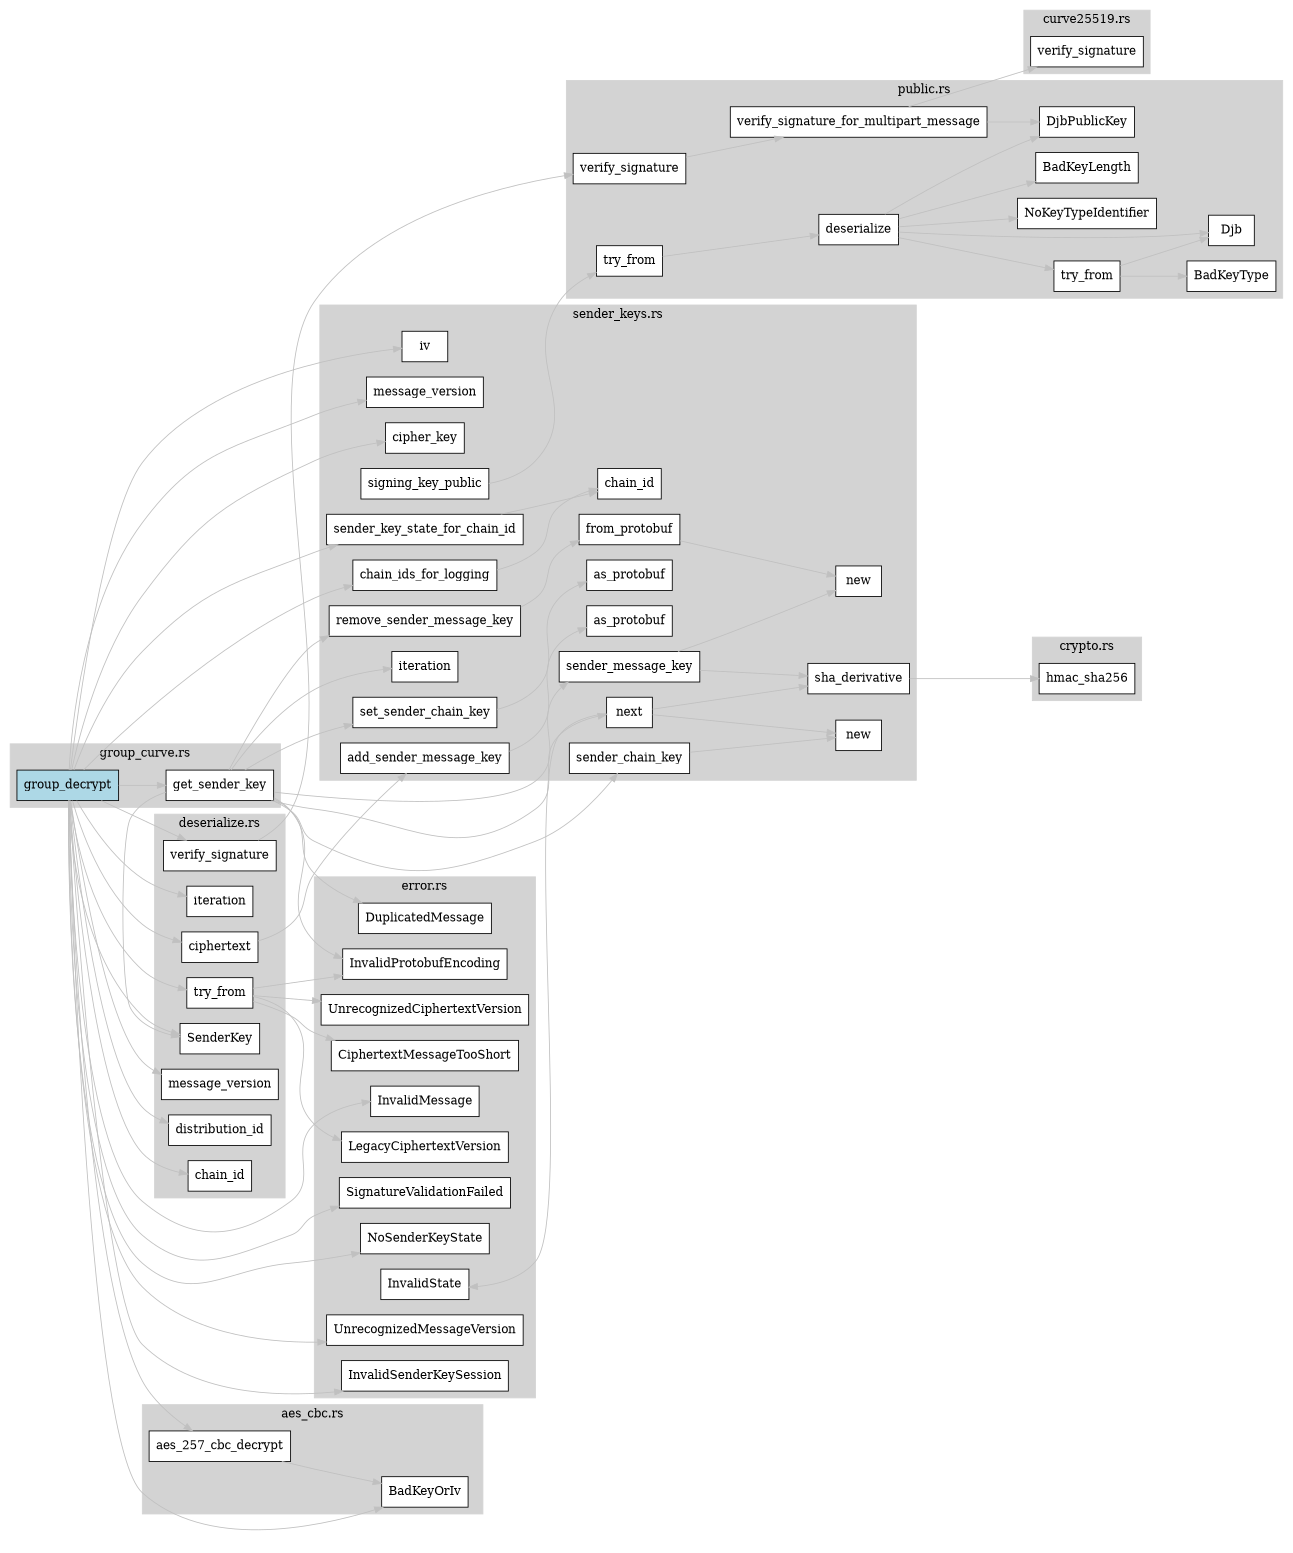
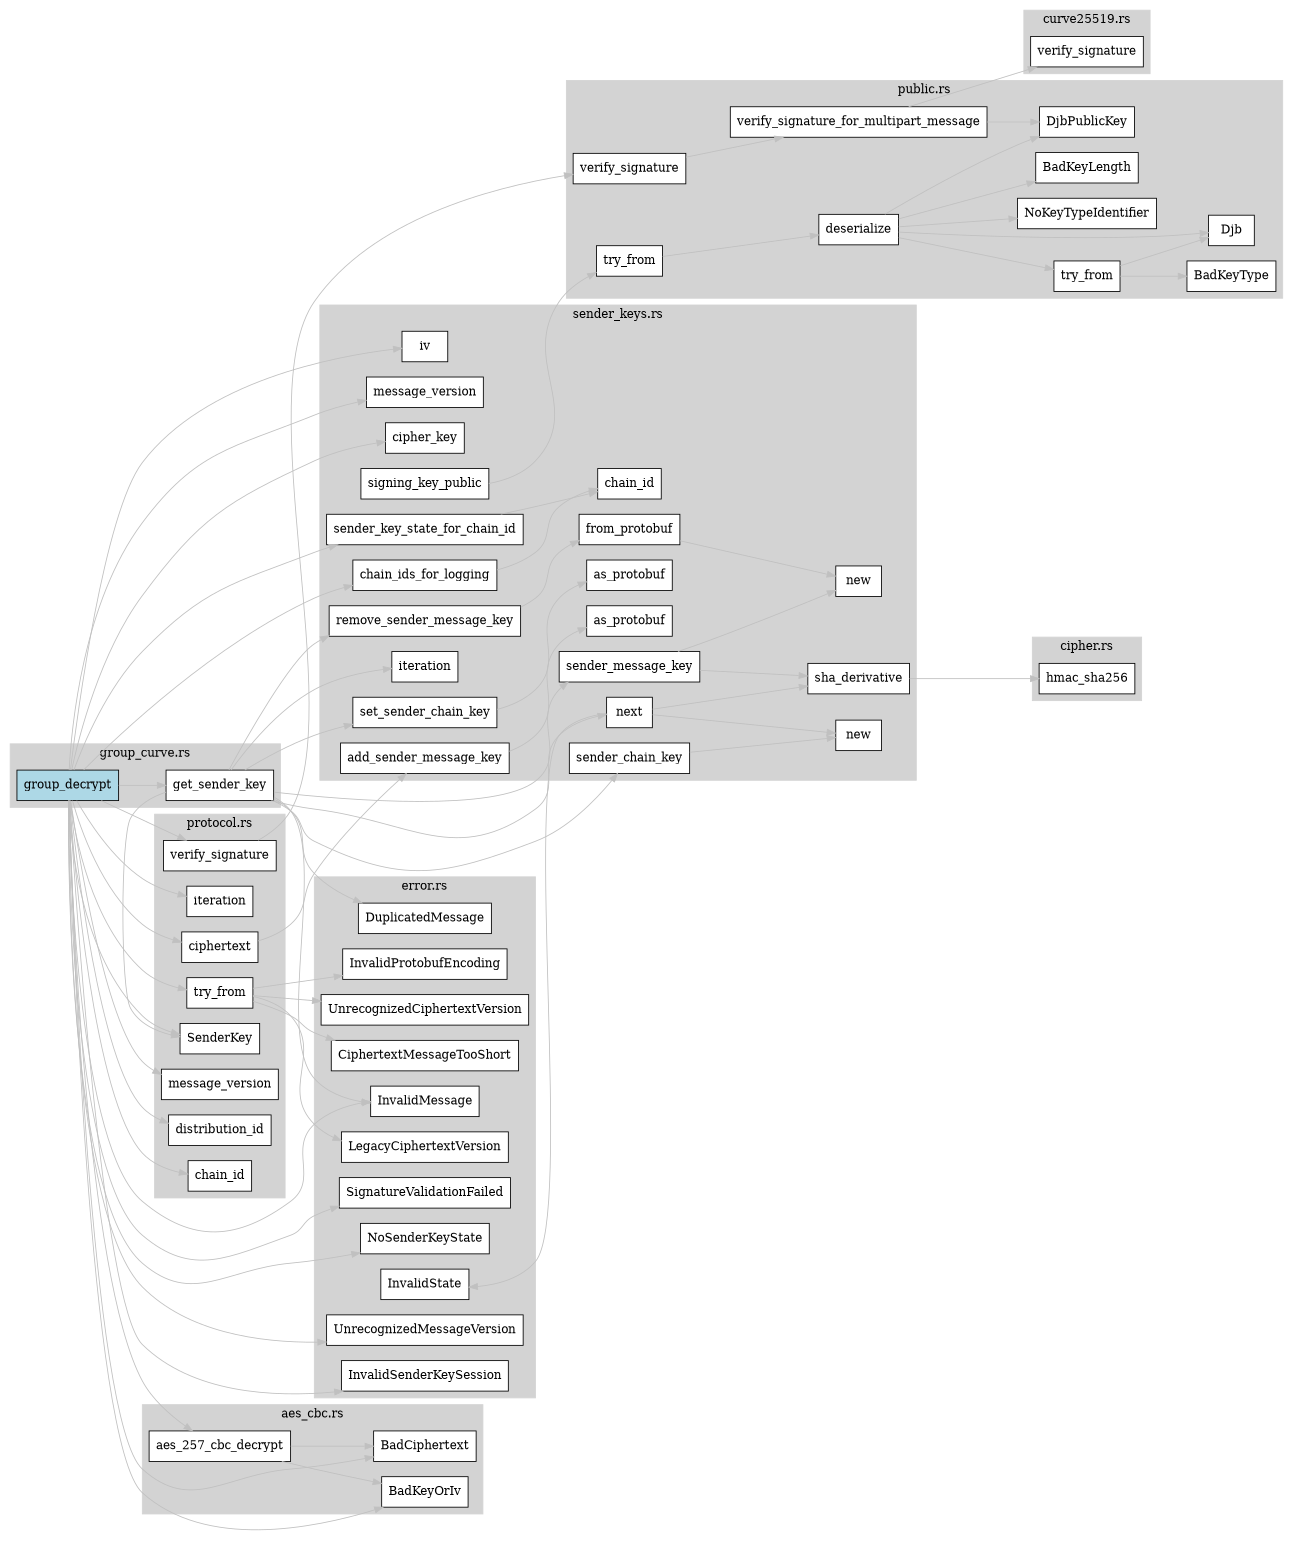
cluster "crypto.rs": label "crypto.rs" -> "cipher.rs"
cluster "deserialize.rs": label "deserialize.rs" -> "protocol.rs"
edge "get_sender_key" -> "InvalidProtobufEncoding": now "get_sender_key" -> "InvalidMessage"
node "BadCiphertext": added
